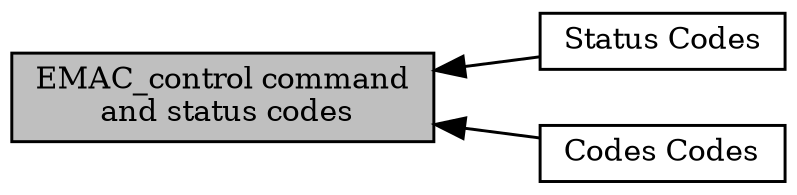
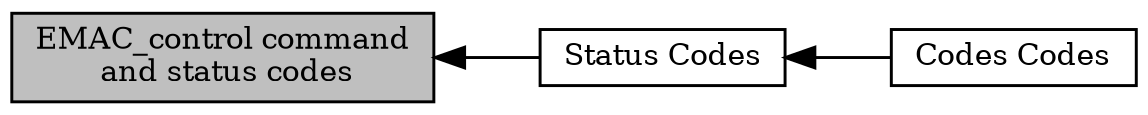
edge "Codes Codes" -> "EMAC_control command and status codes": now "Codes Codes" -> "Status Codes"
